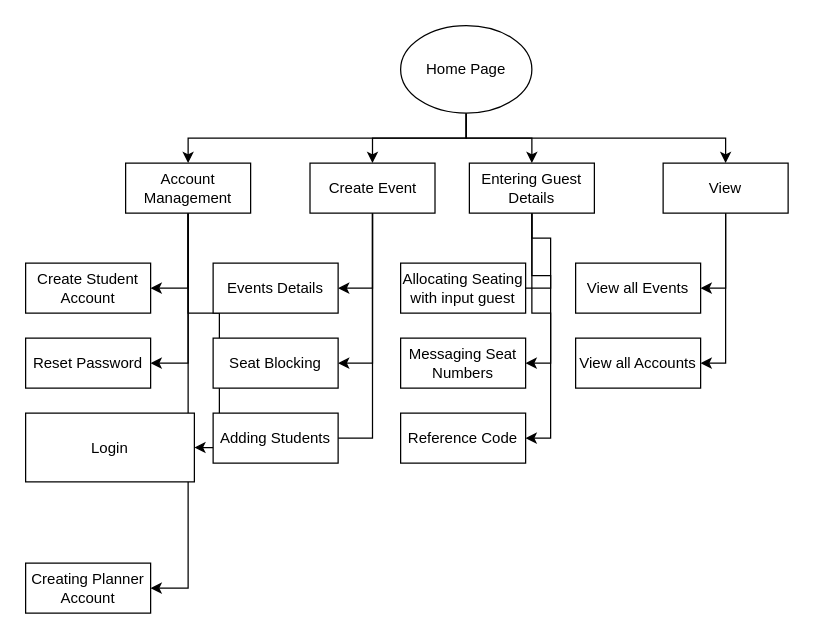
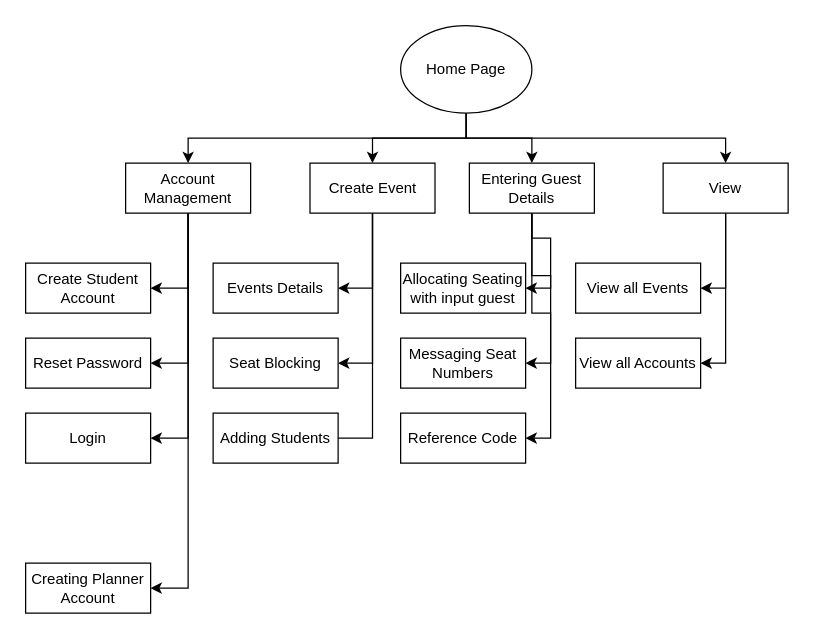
edge "Entering Guest Details" -- "Allocating Seating with input guest": arrowhead none -> classic
node "Login": size 169x69 -> 125x50
